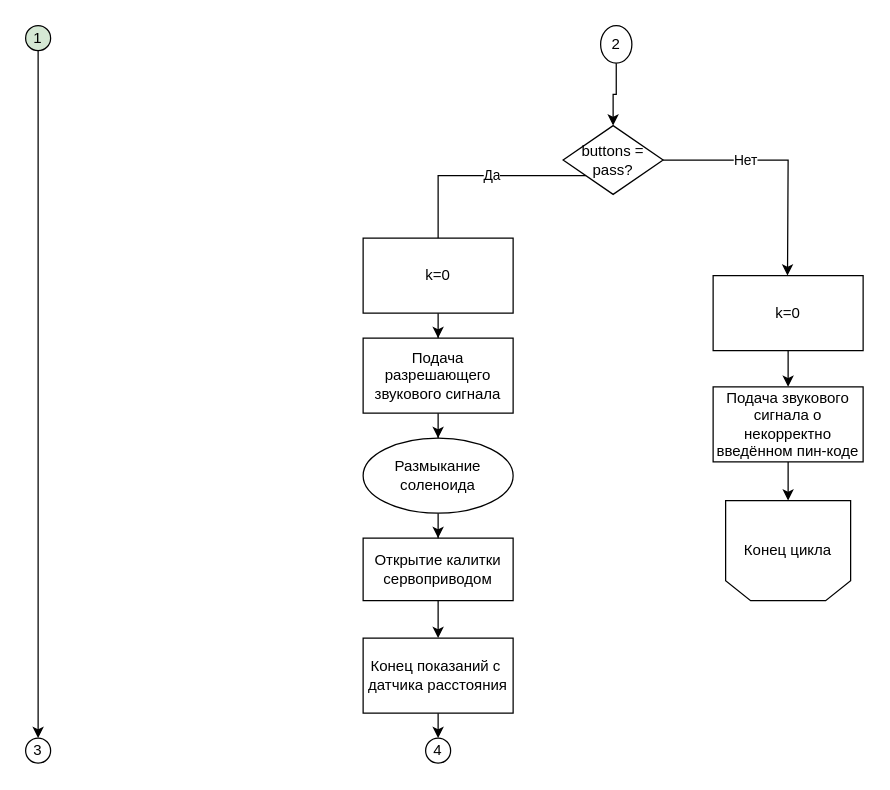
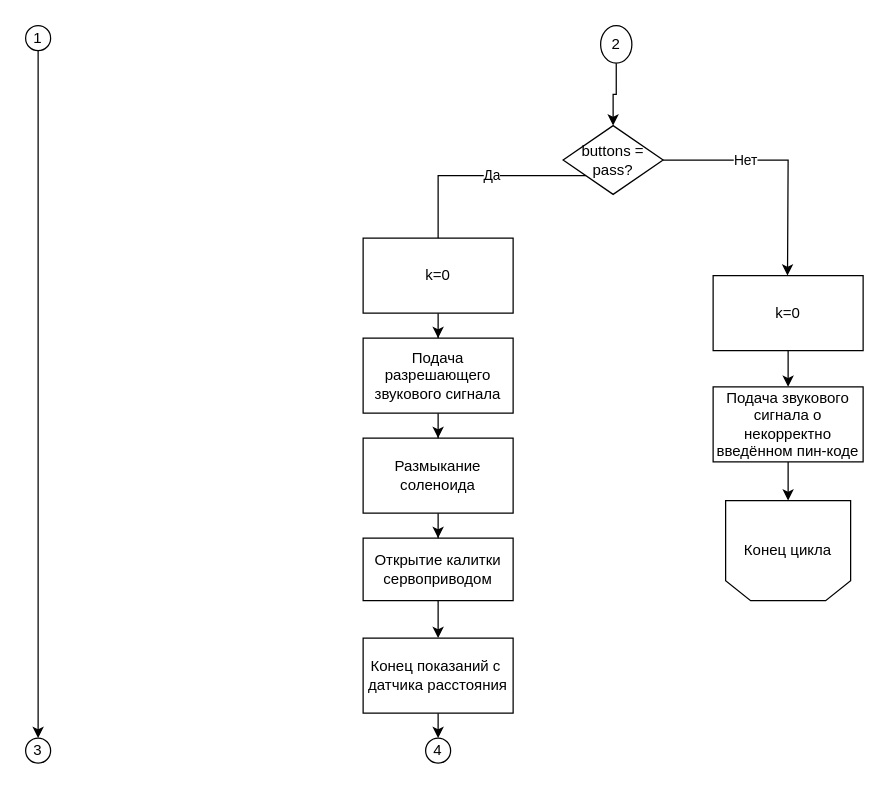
node "1": fillcolor #d5e8d4 -> #ffffff
node "Размыкание соленоида": shape ellipse -> rectangle
